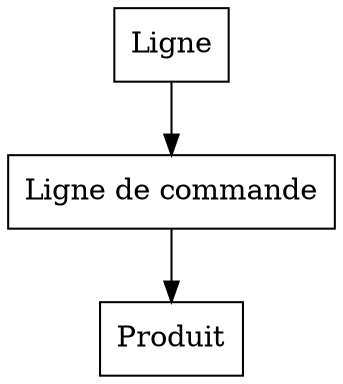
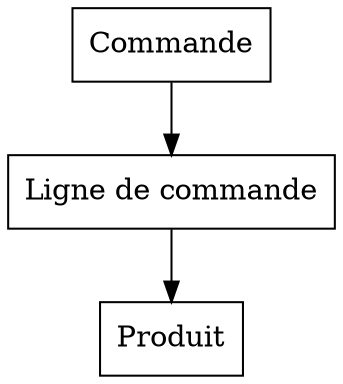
node "Ligne": label "Ligne" -> "Commande"
